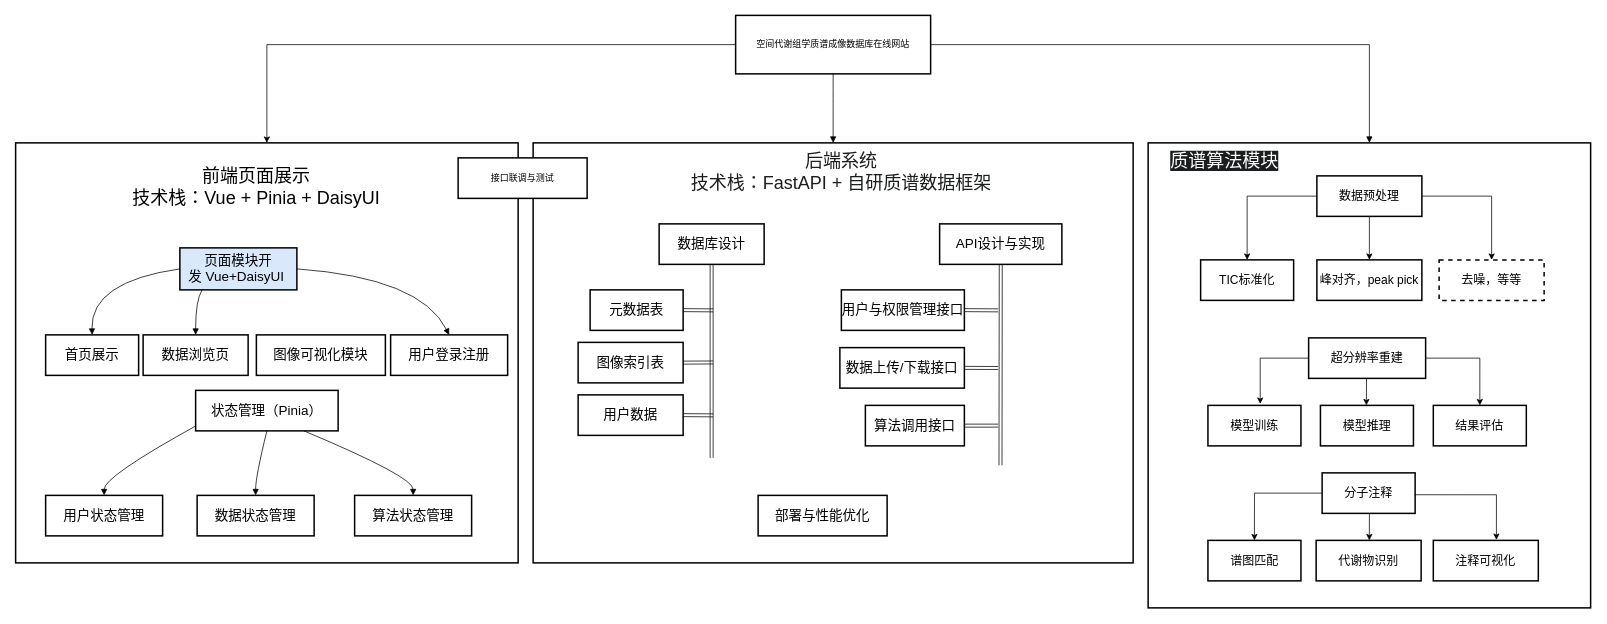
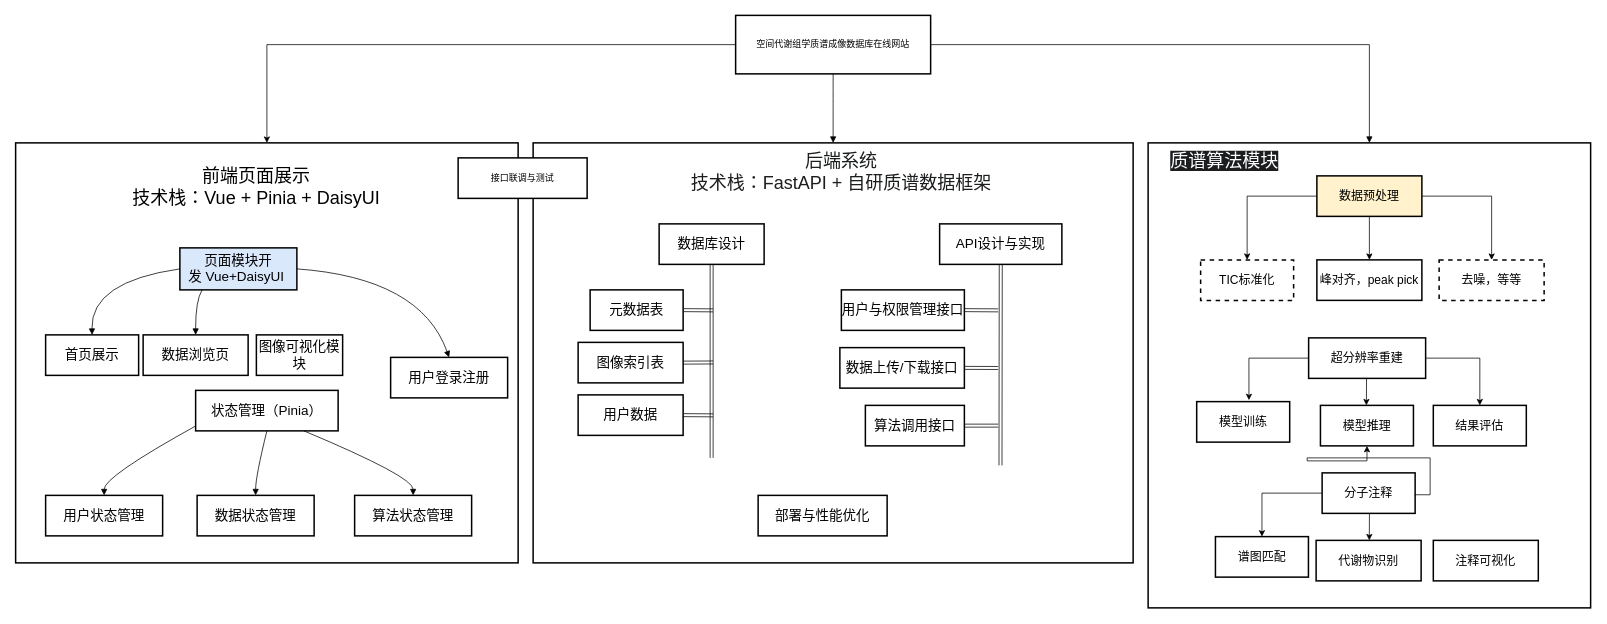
node "数据预处理": fillcolor #ffffff -> #fff2cc
node "TIC标准化": style solid -> dashed
node "图像可视化模块": size 129x41 -> 86x41
node "用户登录注册": moved (449, 355) -> (449, 378)
node "模型训练": moved (1254, 426) -> (1243, 422)
edge "分子注释" -> "注释可视化": now "分子注释" -> "模型推理"
node "谱图匹配": moved (1254, 561) -> (1262, 557)
